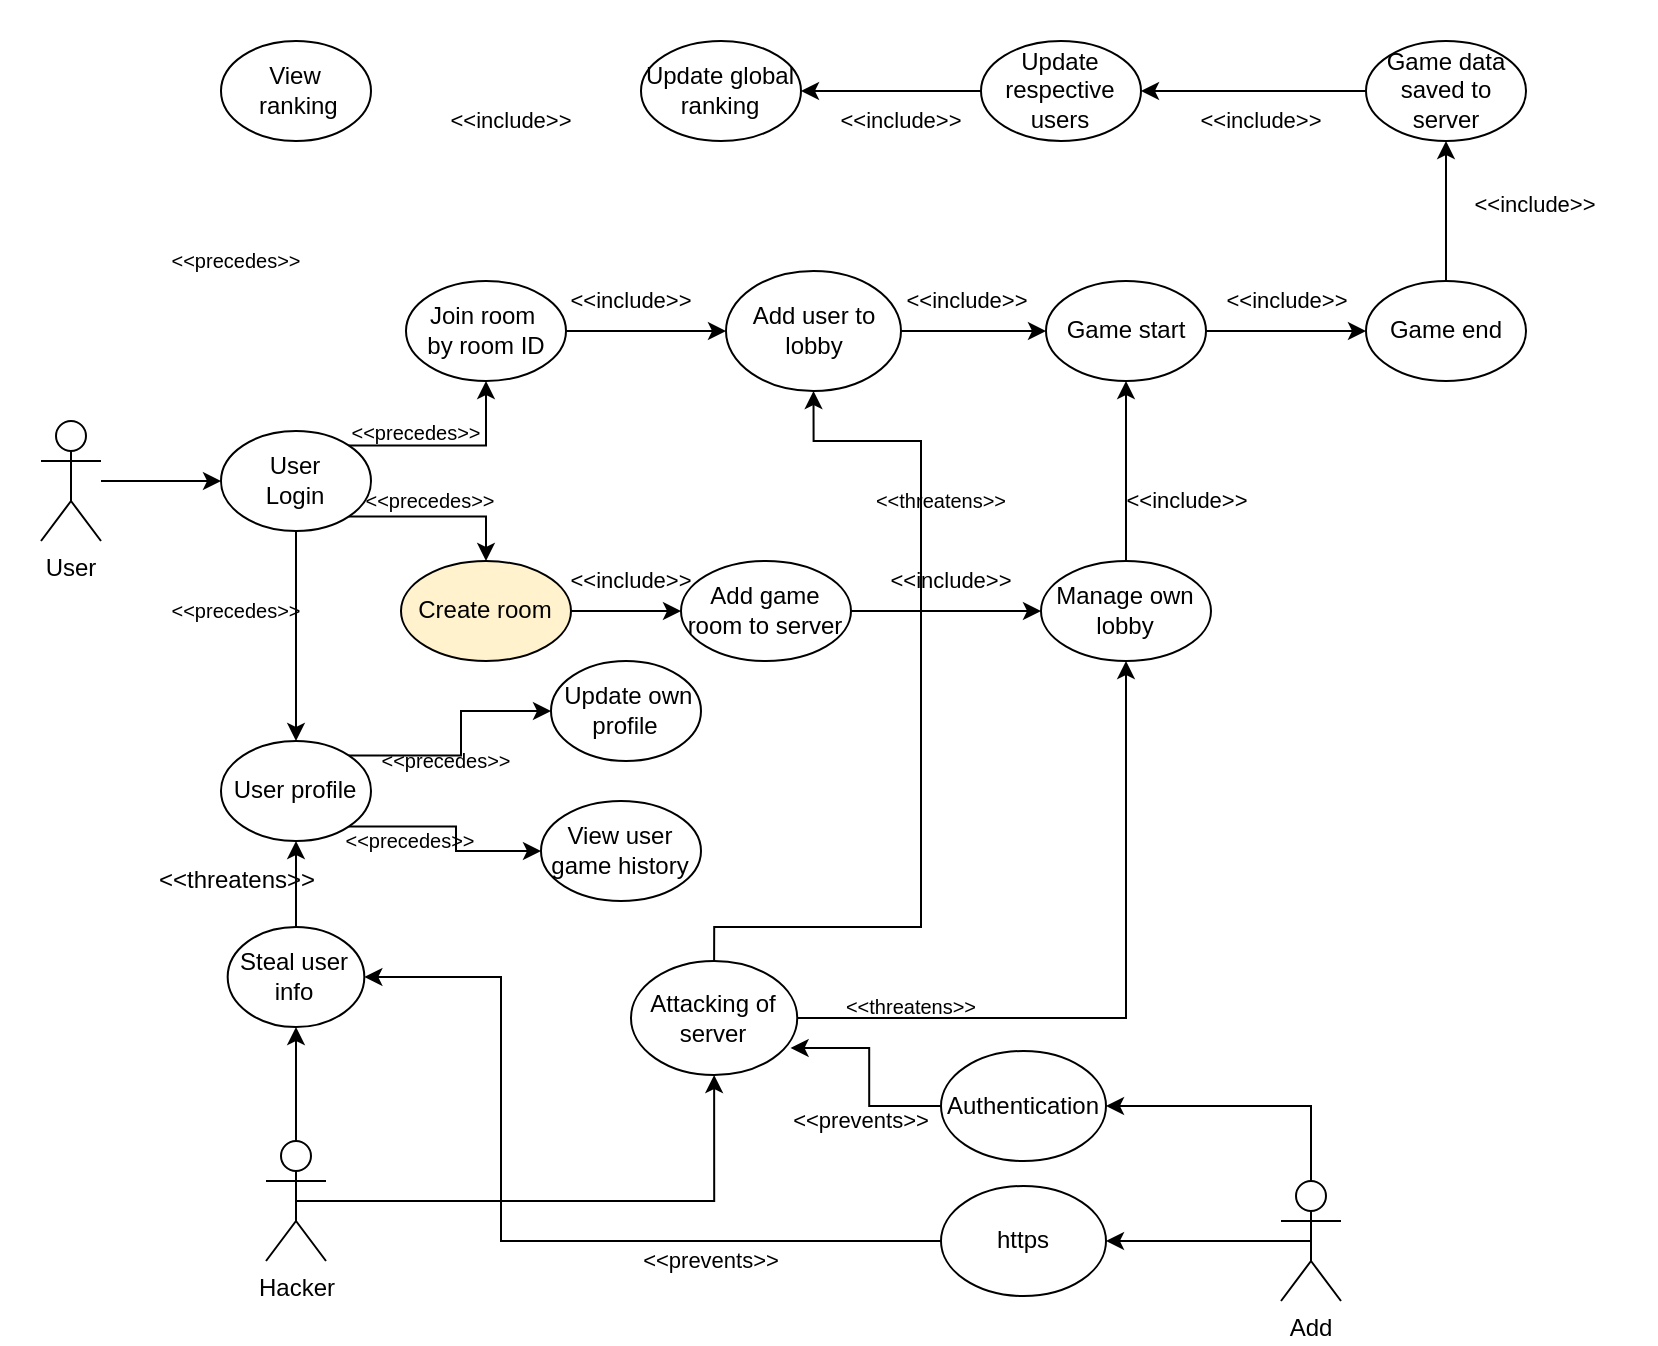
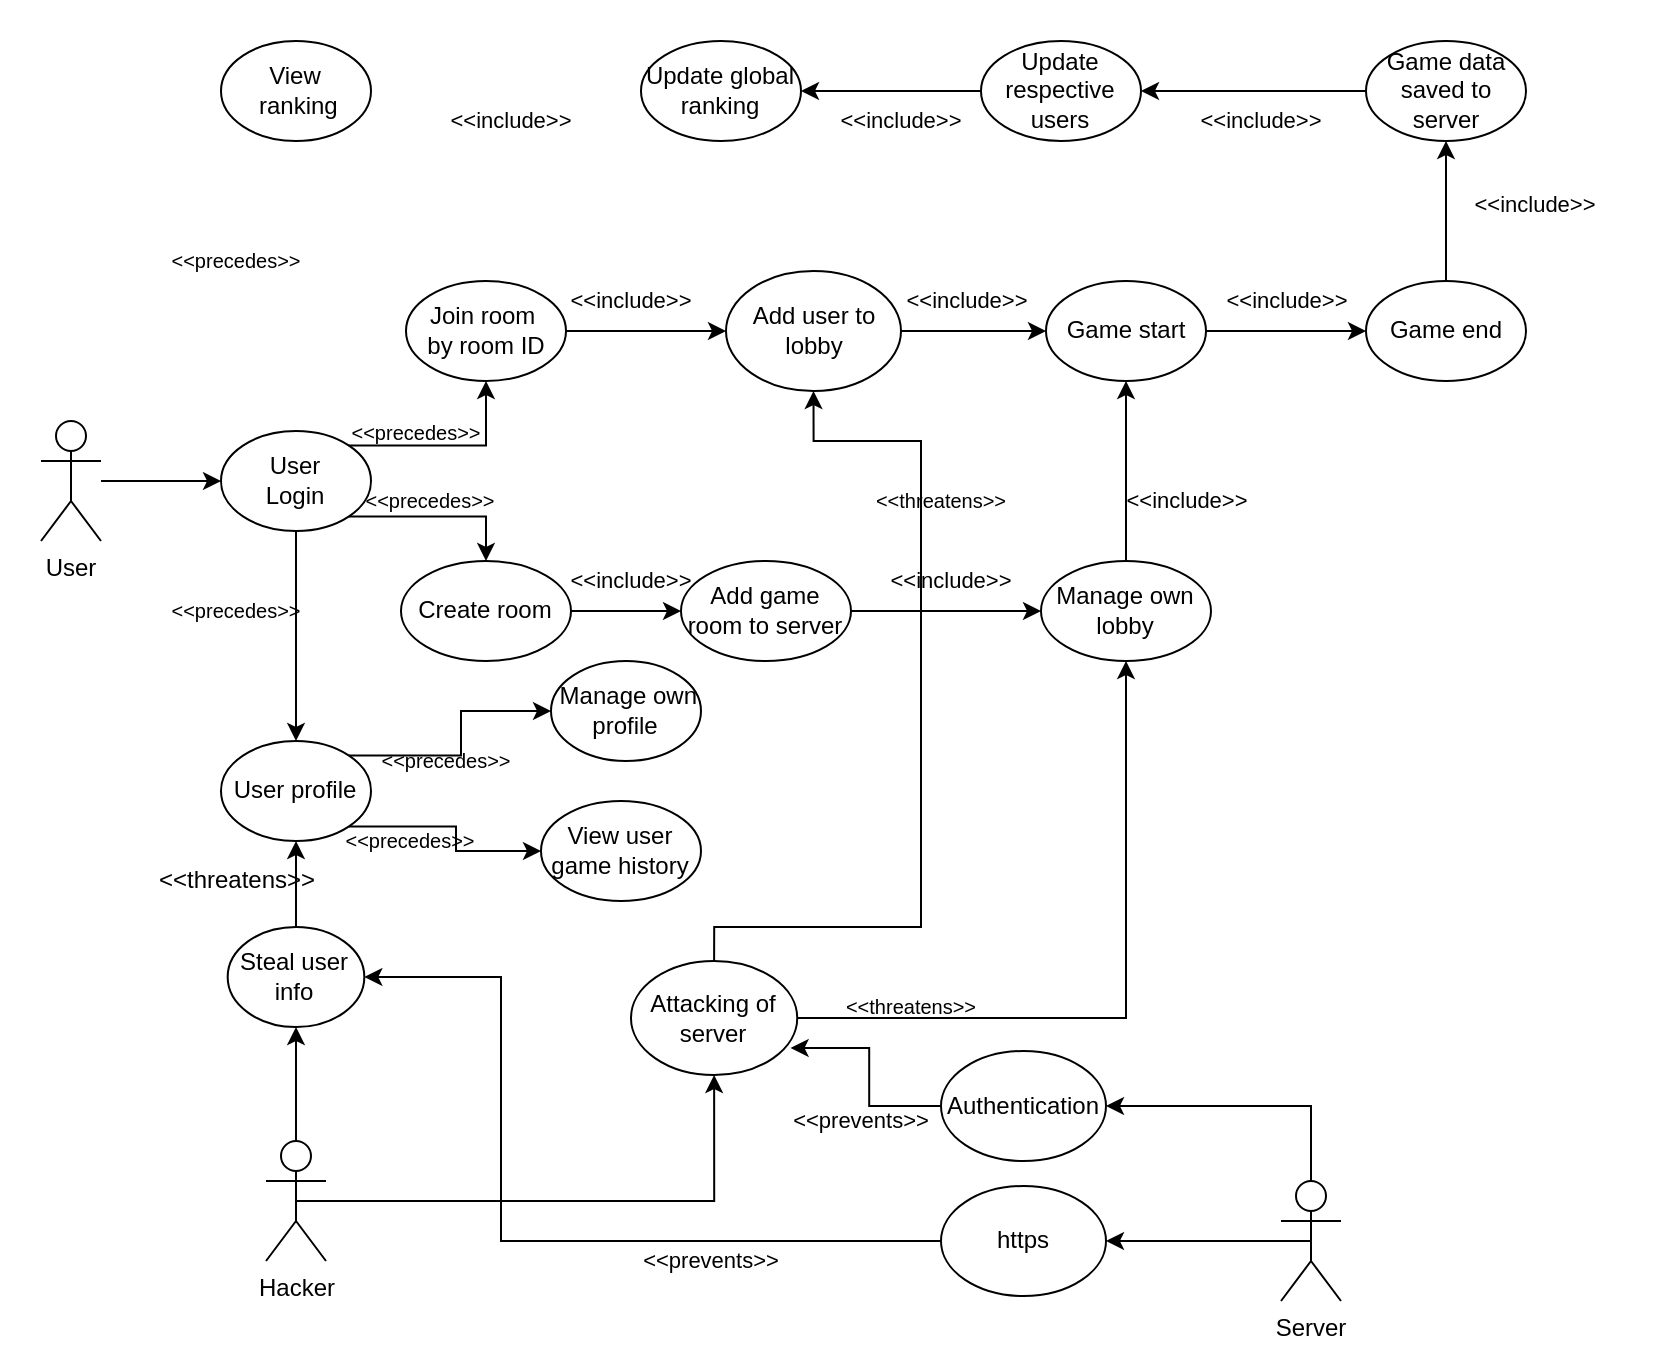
node "Create room": fillcolor #fff2cc -> #ffffff
node "Update own profile": label "Update own profile" -> "Manage own profile"
node "Add": label "Add" -> "Server"
